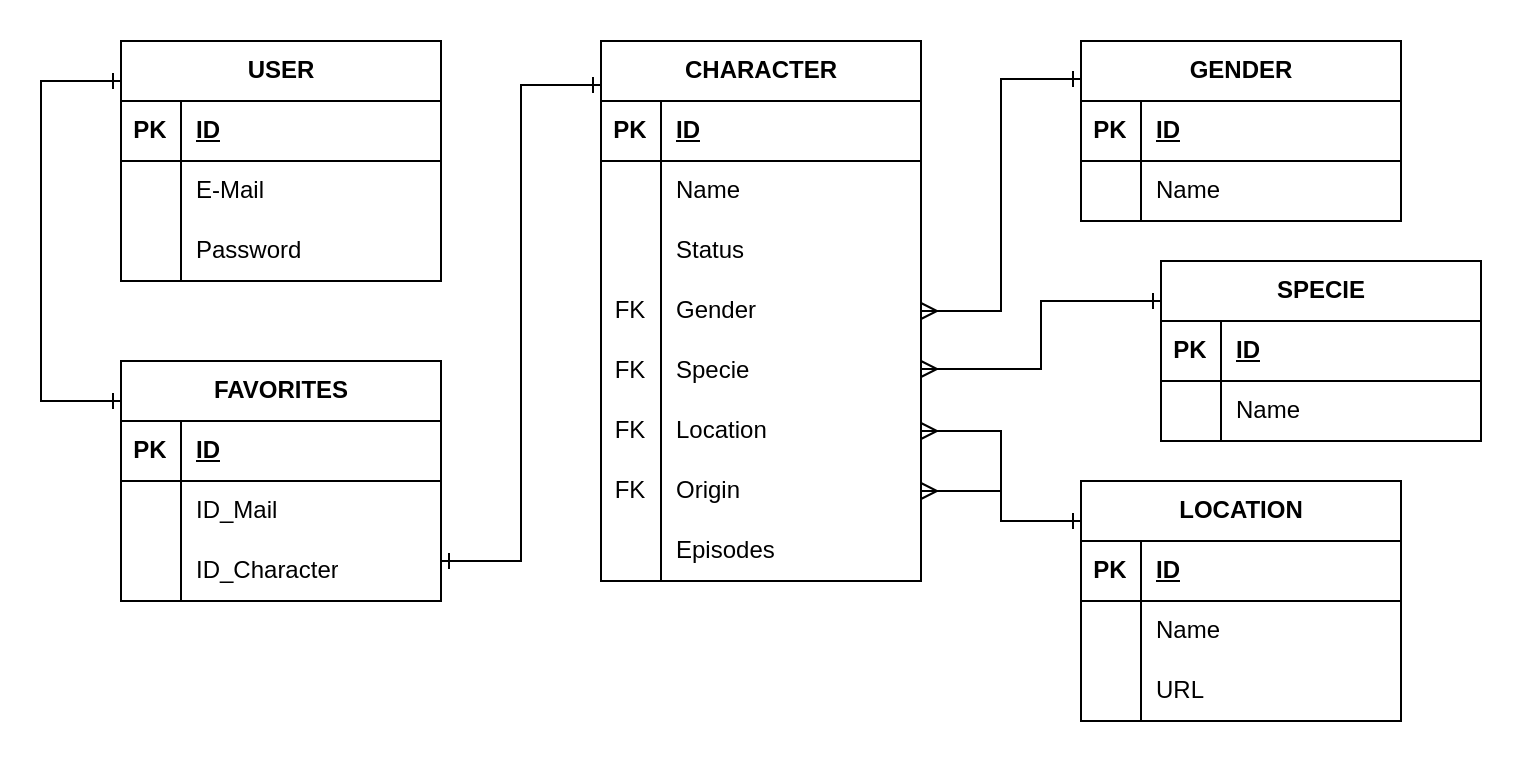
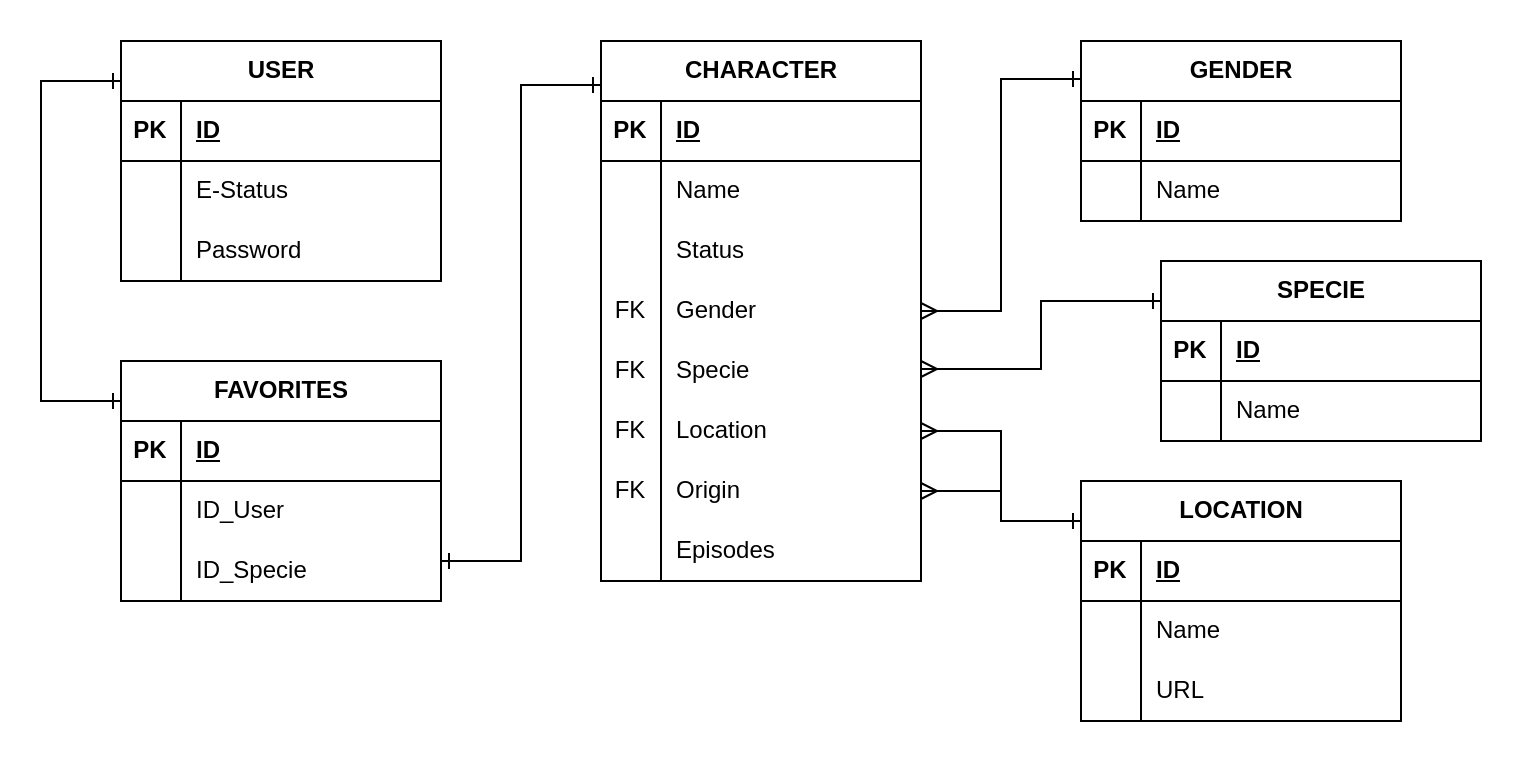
node "E-Mail": label "E-Mail" -> "E-Status"
node "ID_Mail": label "ID_Mail" -> "ID_User"
node "ID_Character": label "ID_Character" -> "ID_Specie"
